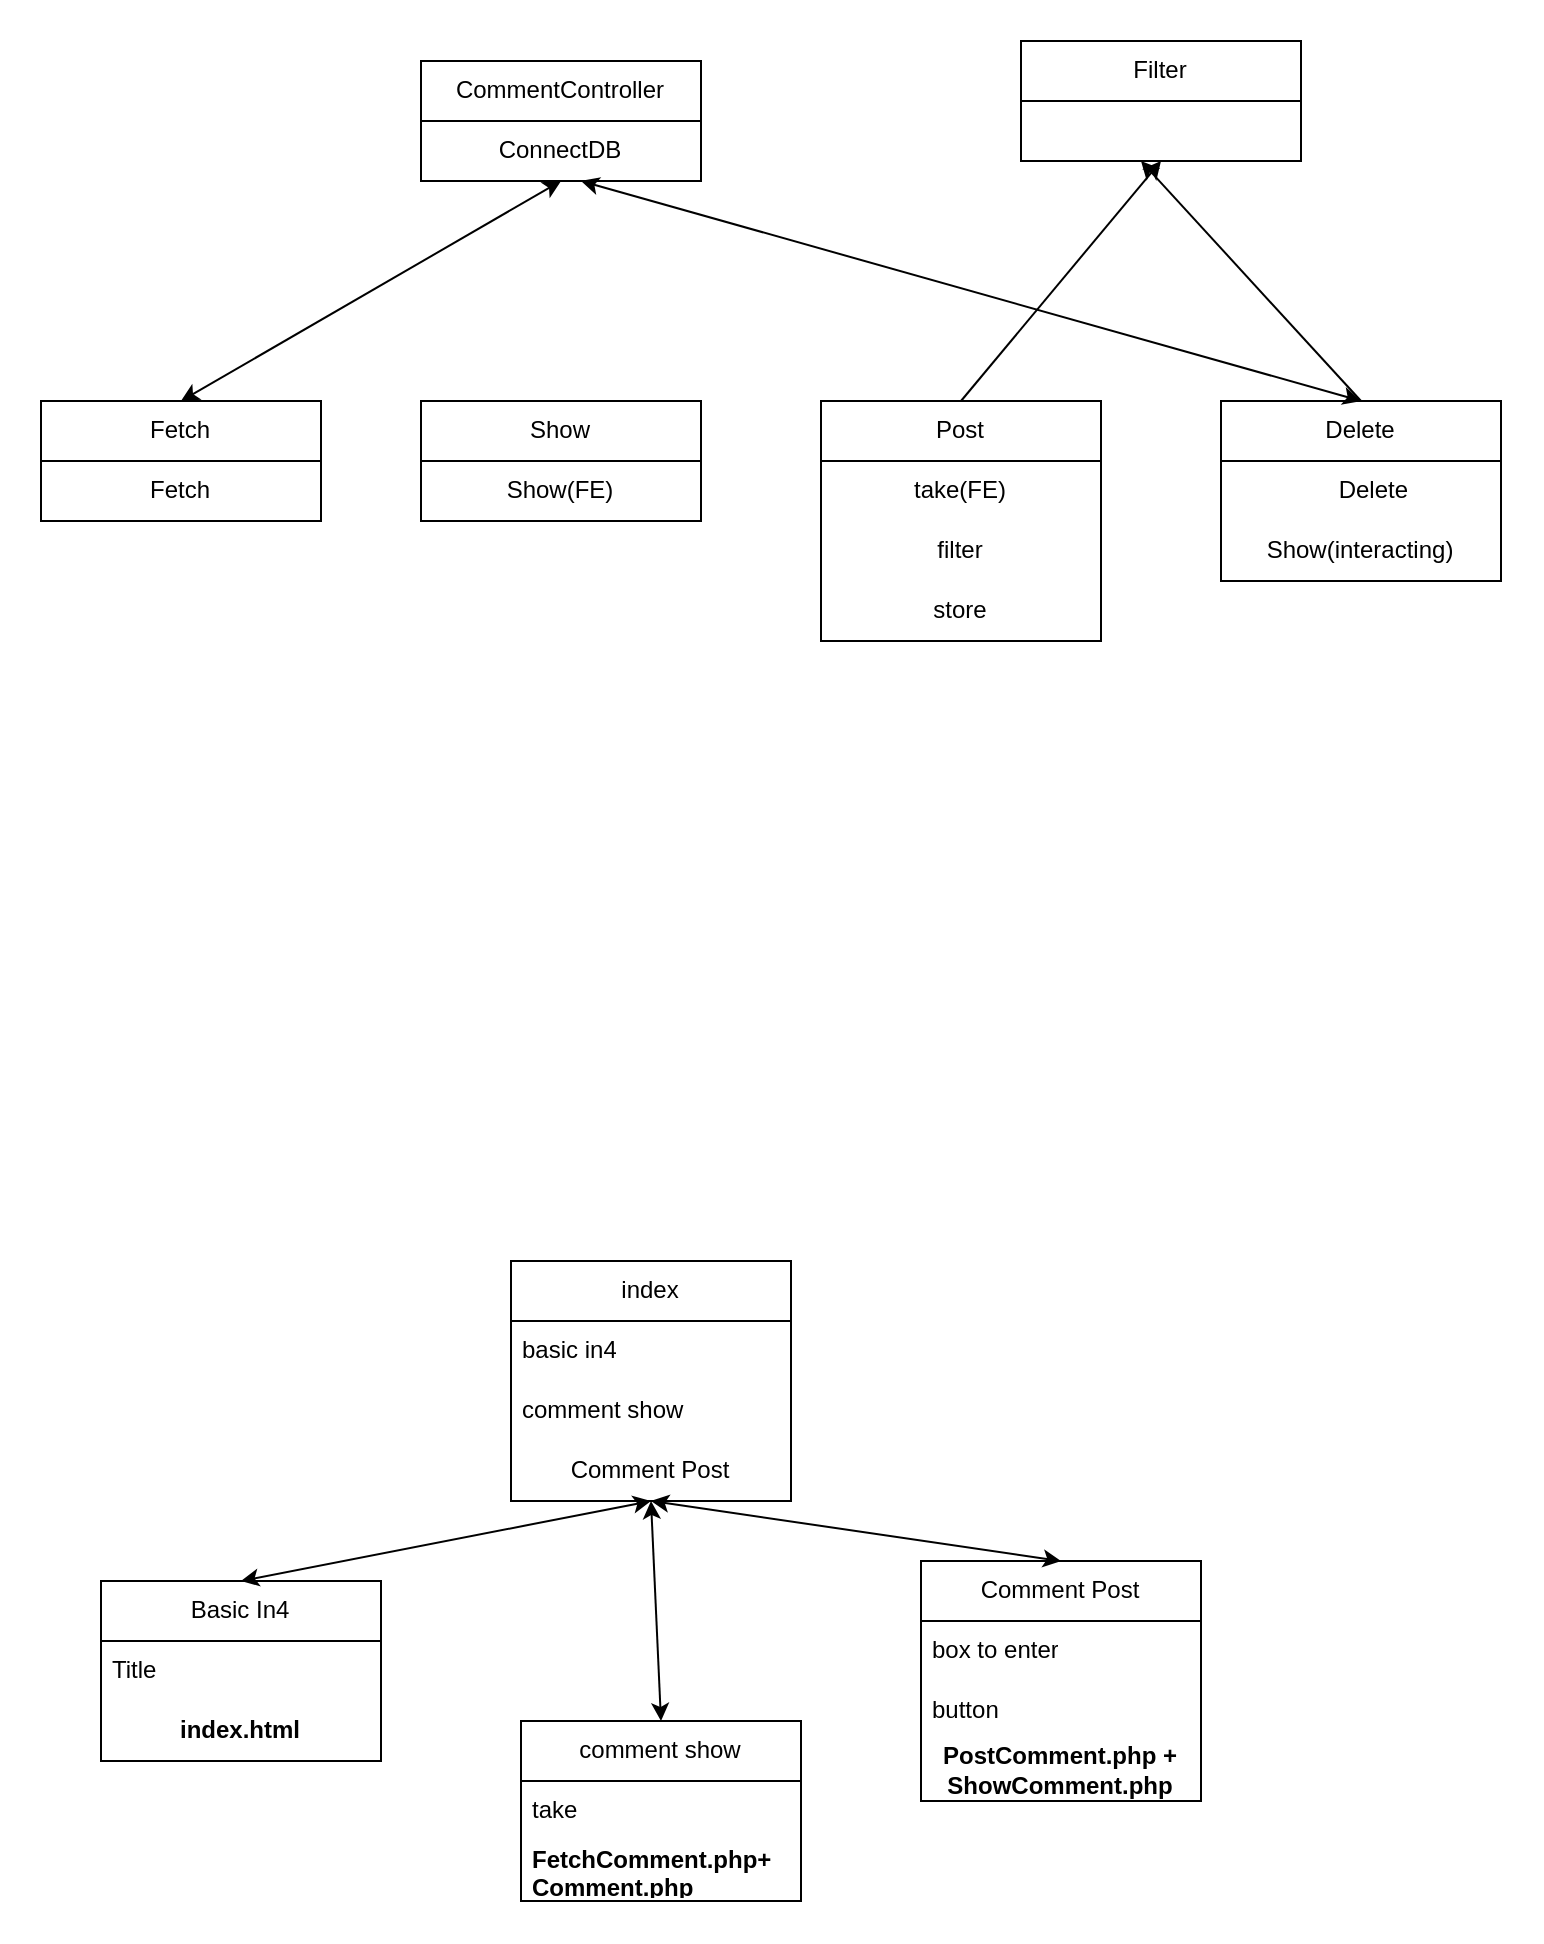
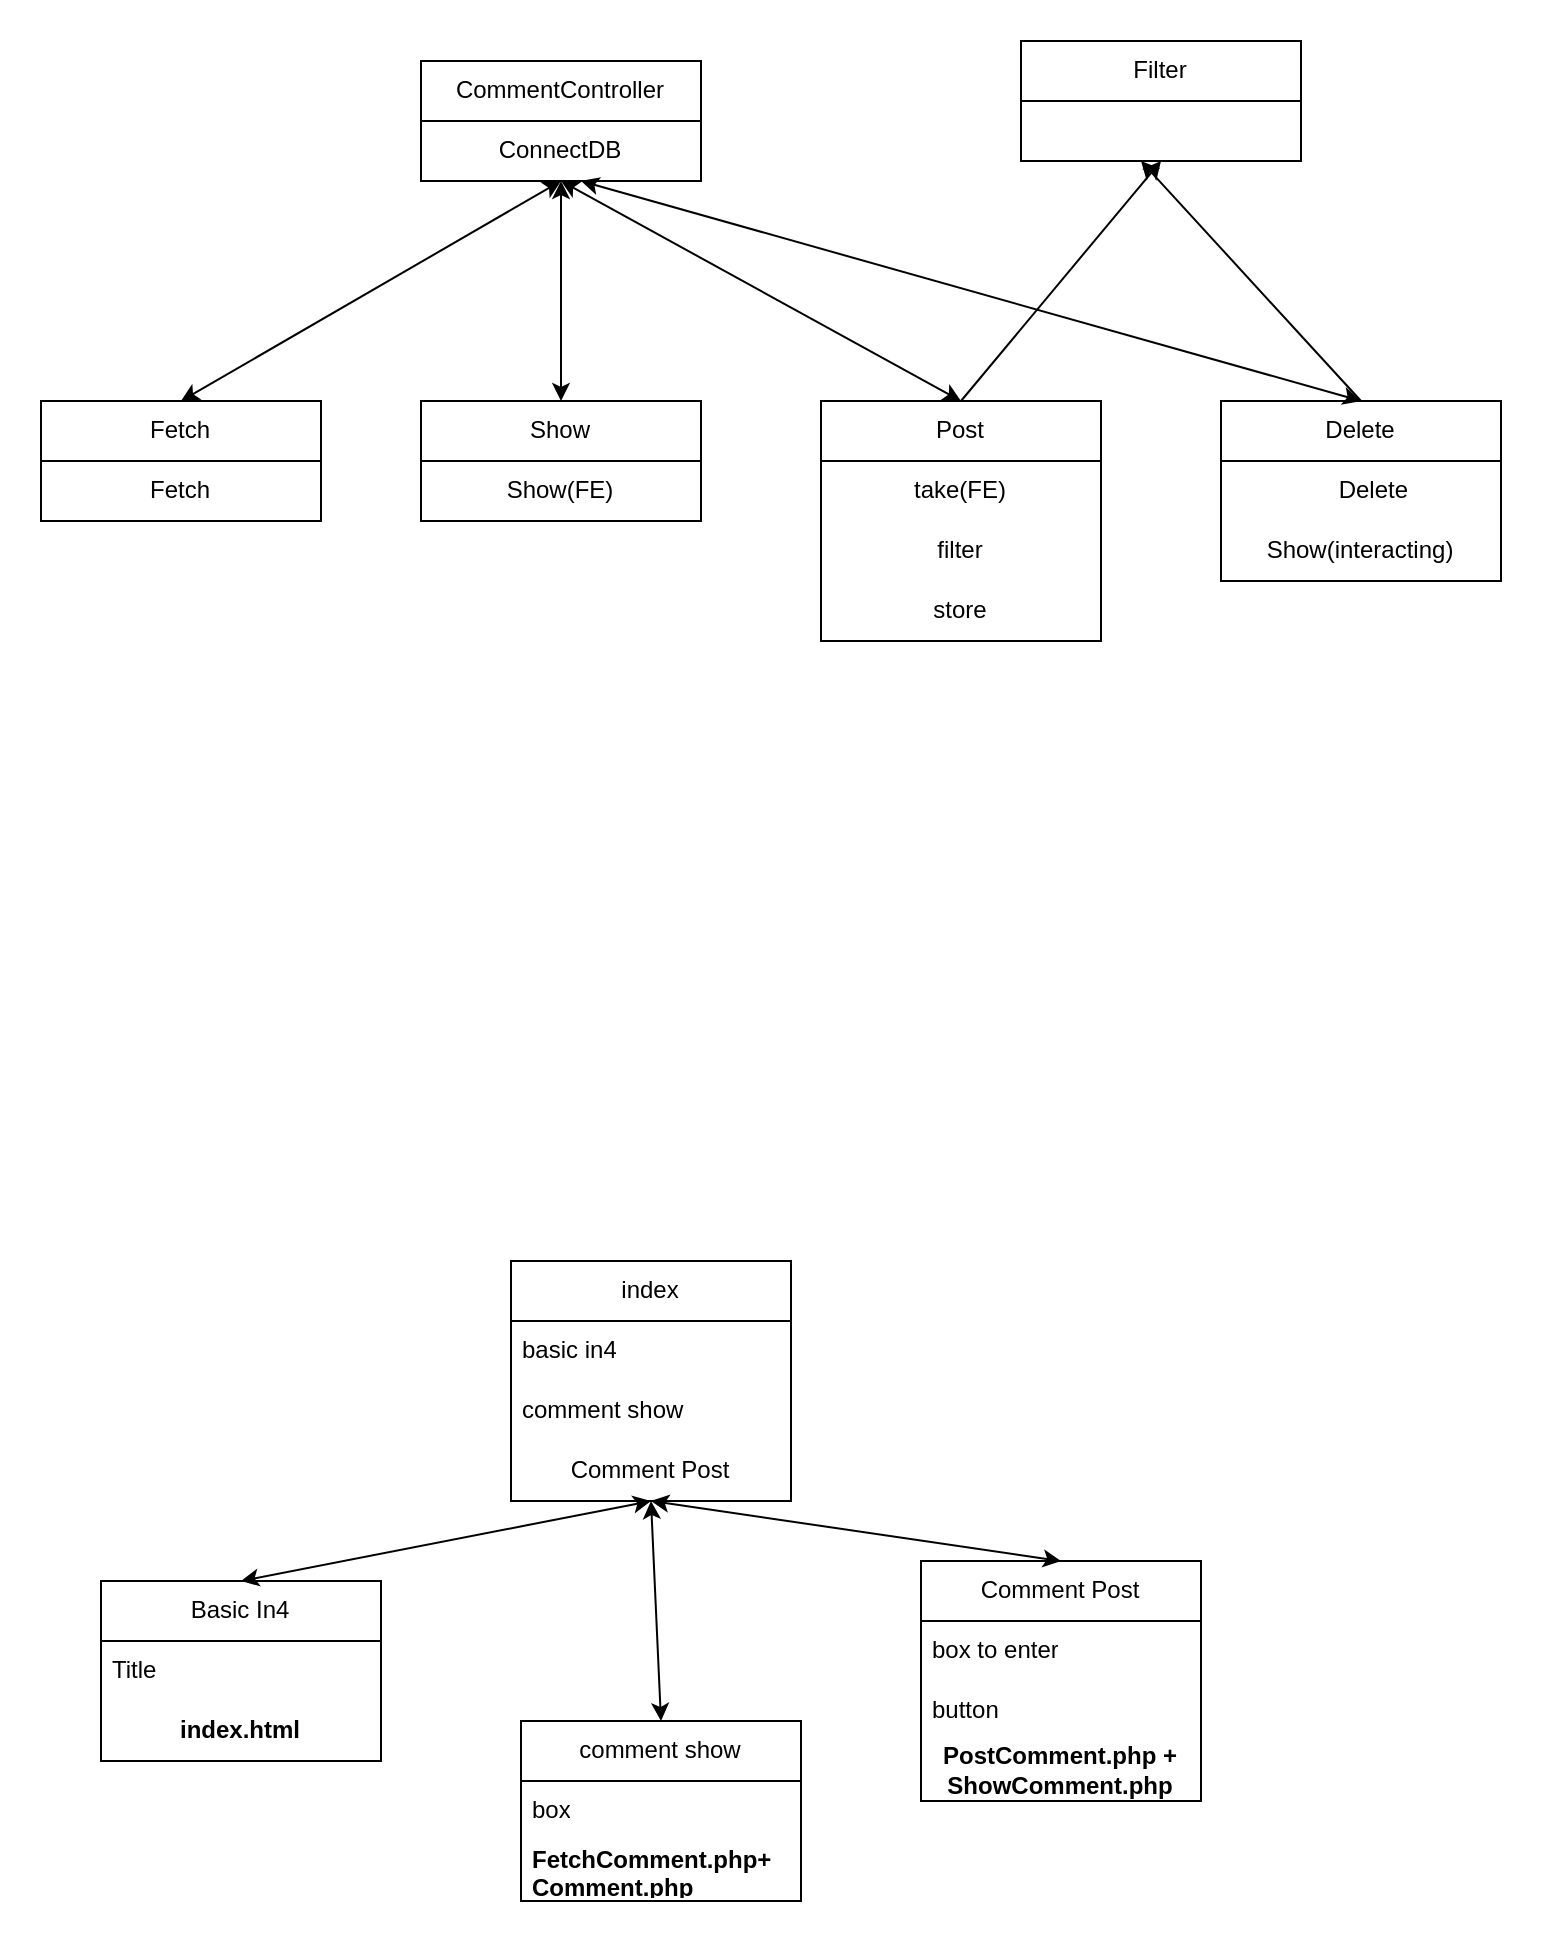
edge "ConnectDB" -- "Show": added
edge "ConnectDB" -- "Post": added
node "take": label "take" -> "box"
